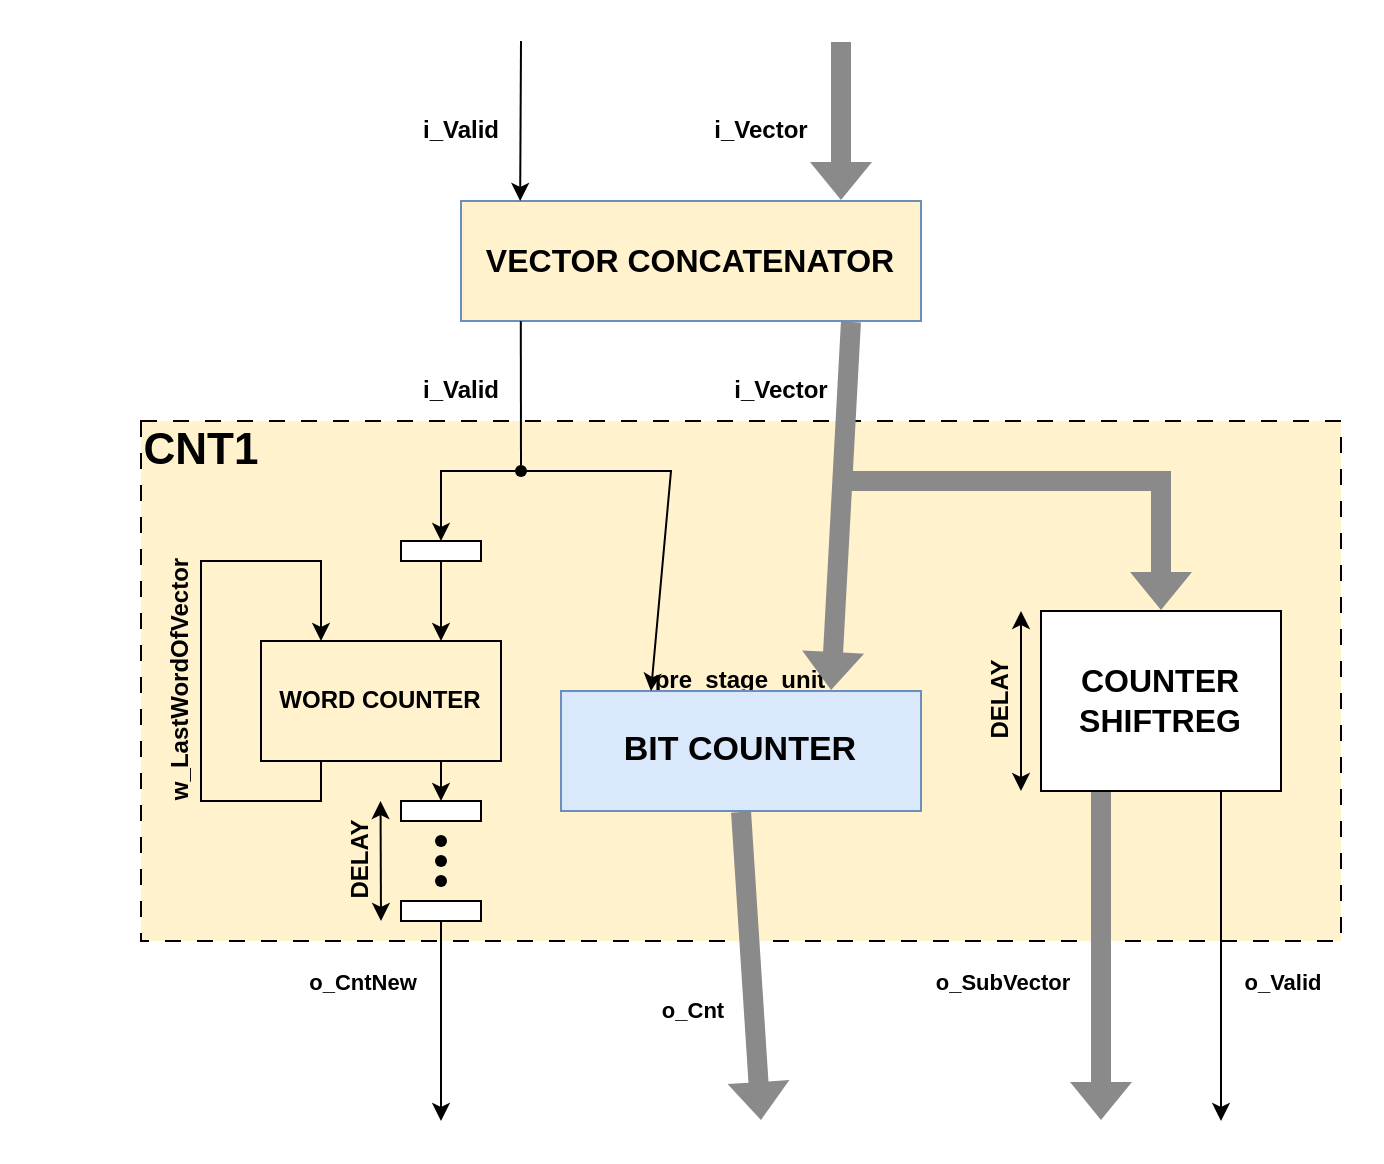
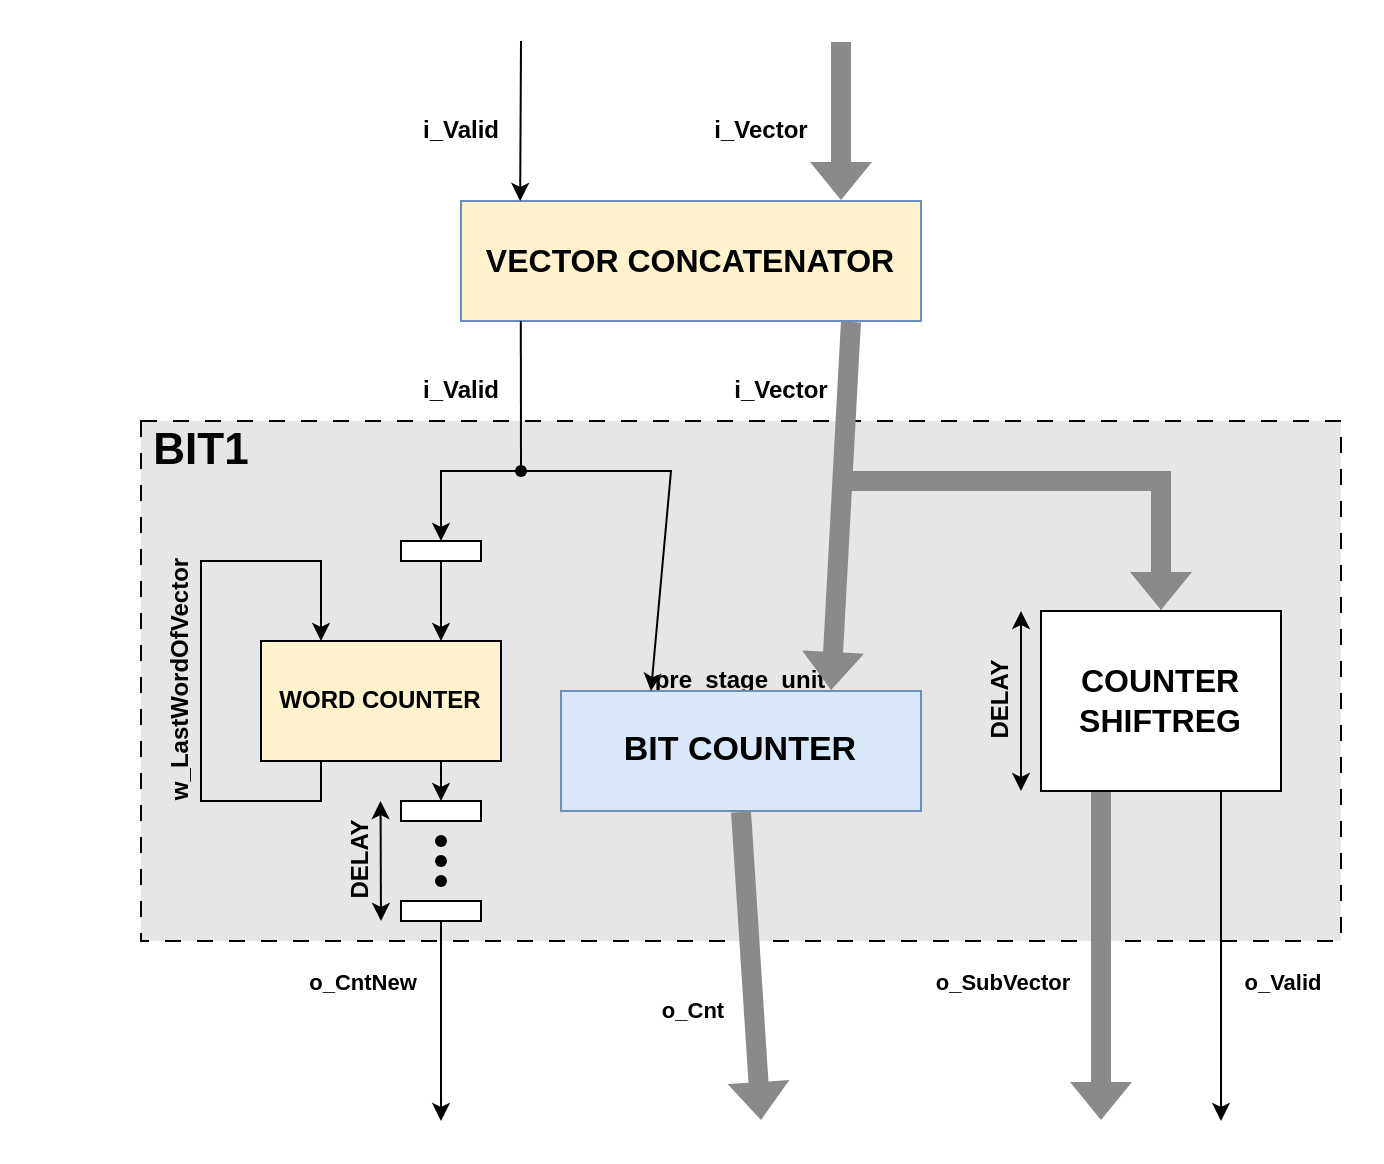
node "CNT1": label "CNT1" -> "BIT1"
node "pre_stage_unit": fillcolor #fff2cc -> #e6e6e6
